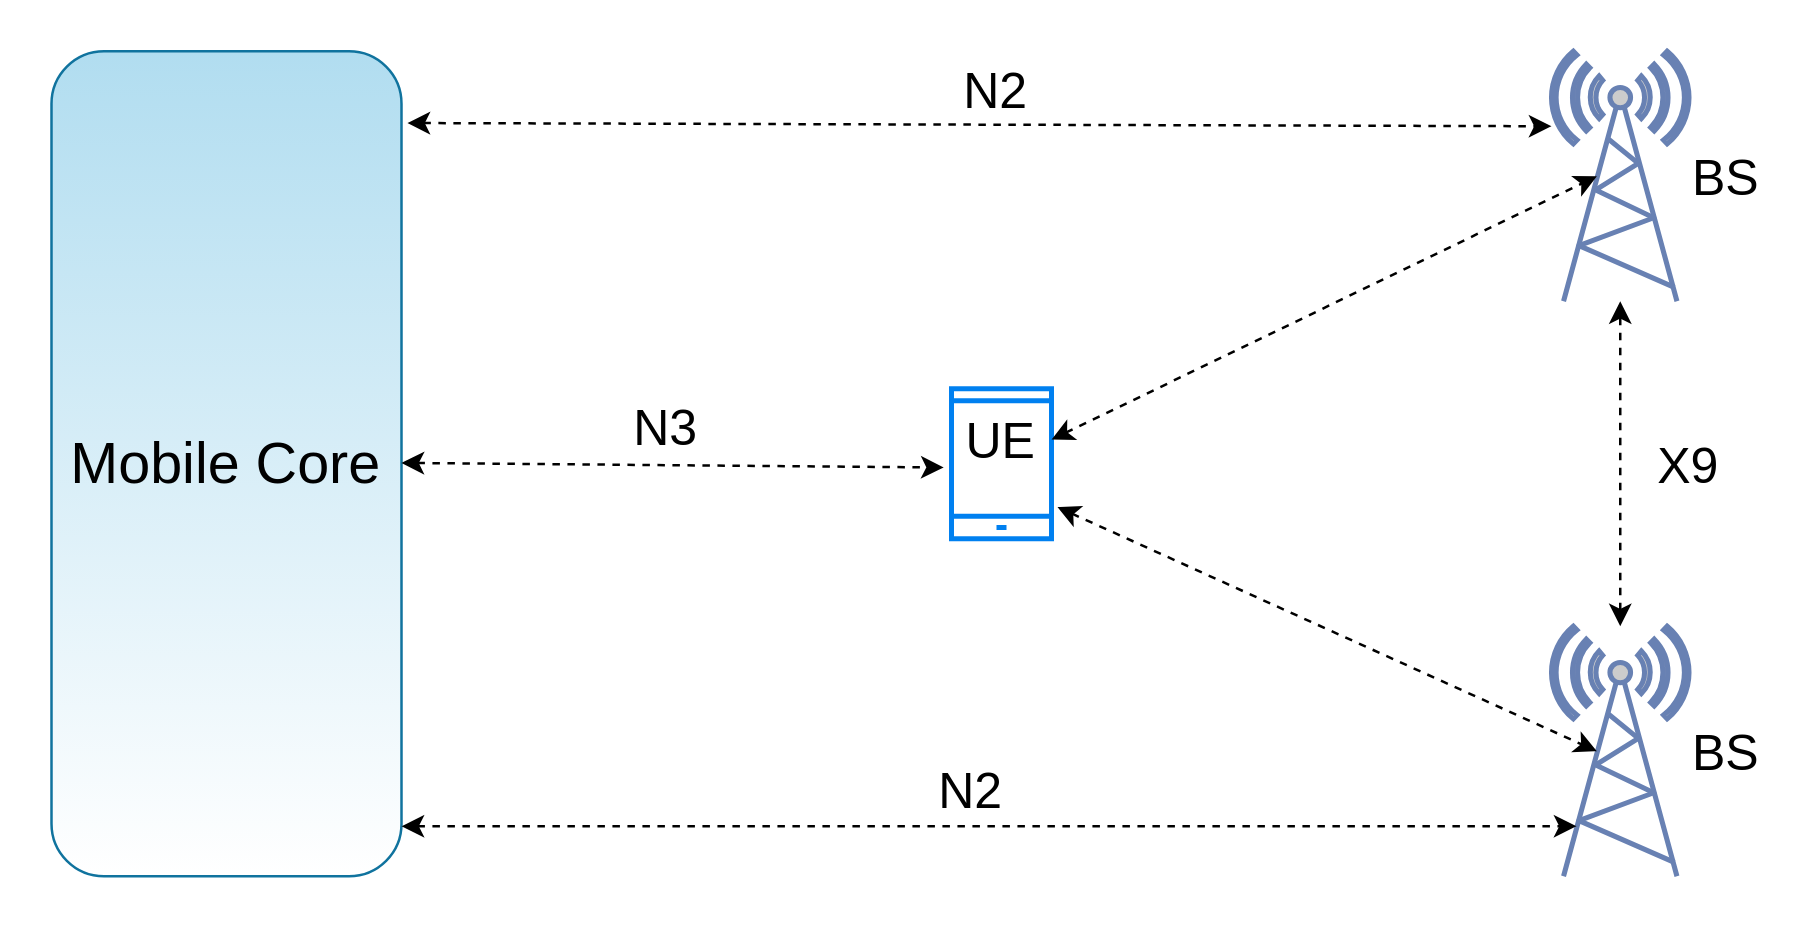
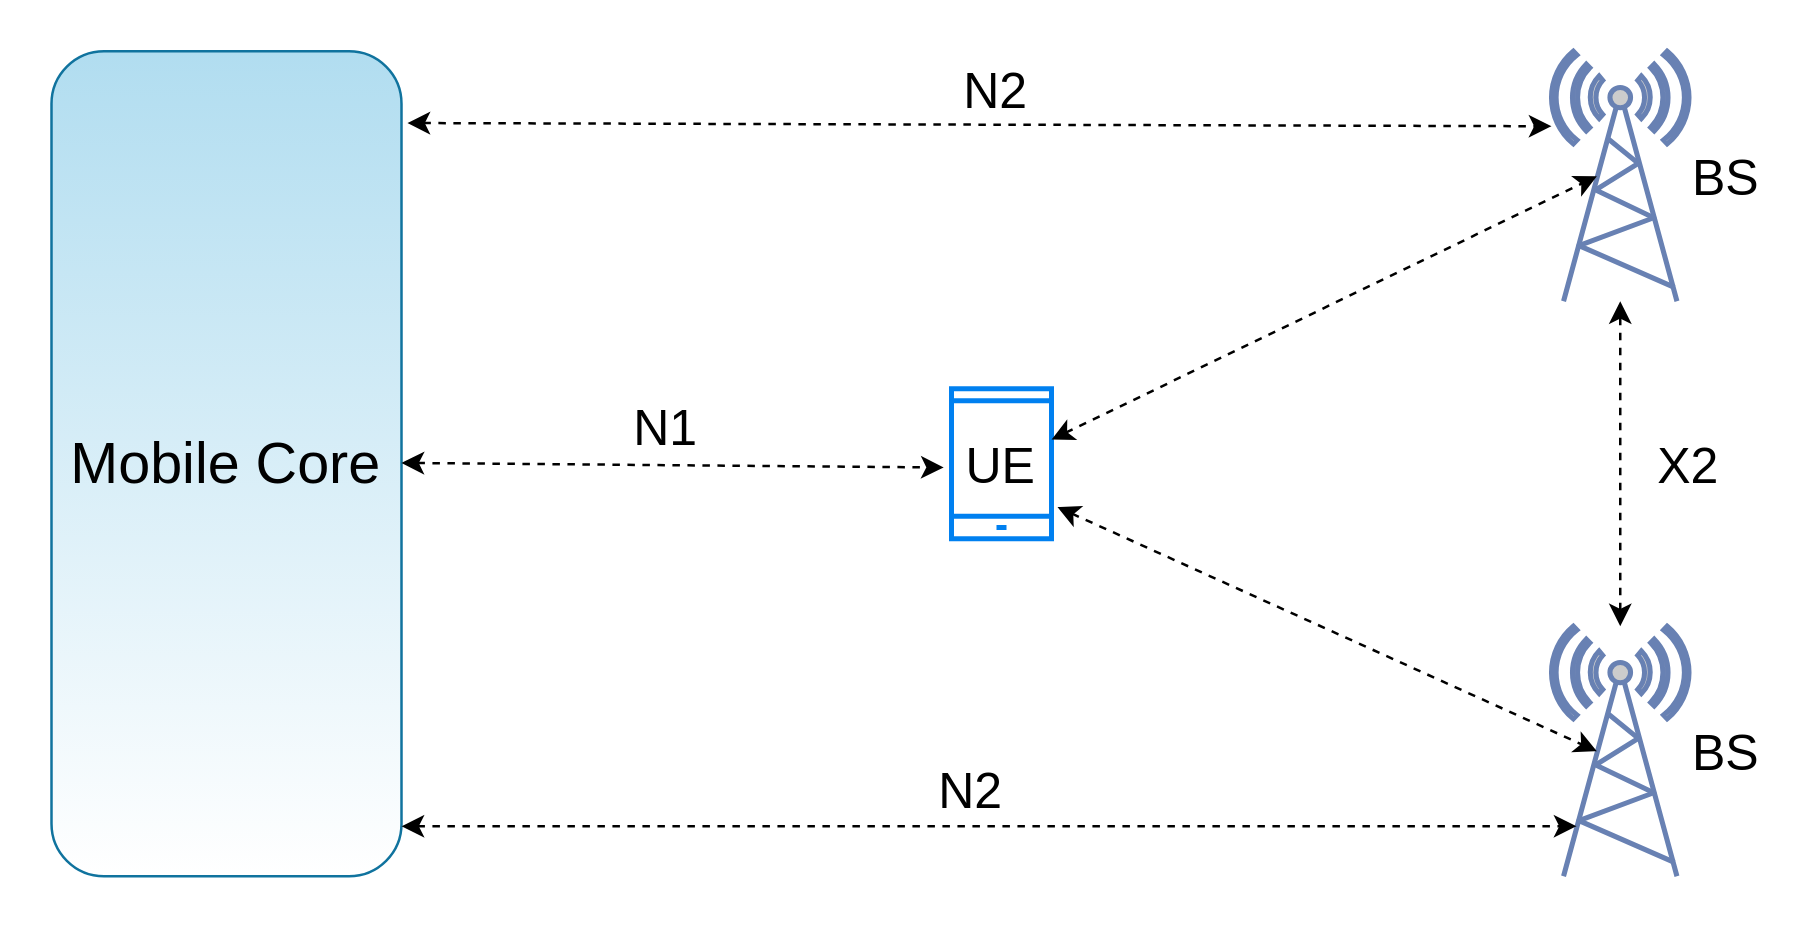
node "N3": label "N3" -> "N1"
node "UE": moved (1001, 439) -> (1001, 464)
node "X9": label "X9" -> "X2"
